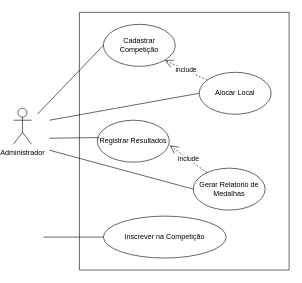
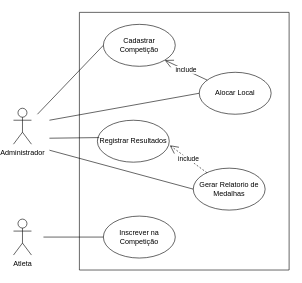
edge "Alocar Local" -> "Cadastrar Competição": style dashed -> solid
node "Atleta": added
node "Inscrever na Competição": size 123x42 -> 72x42
